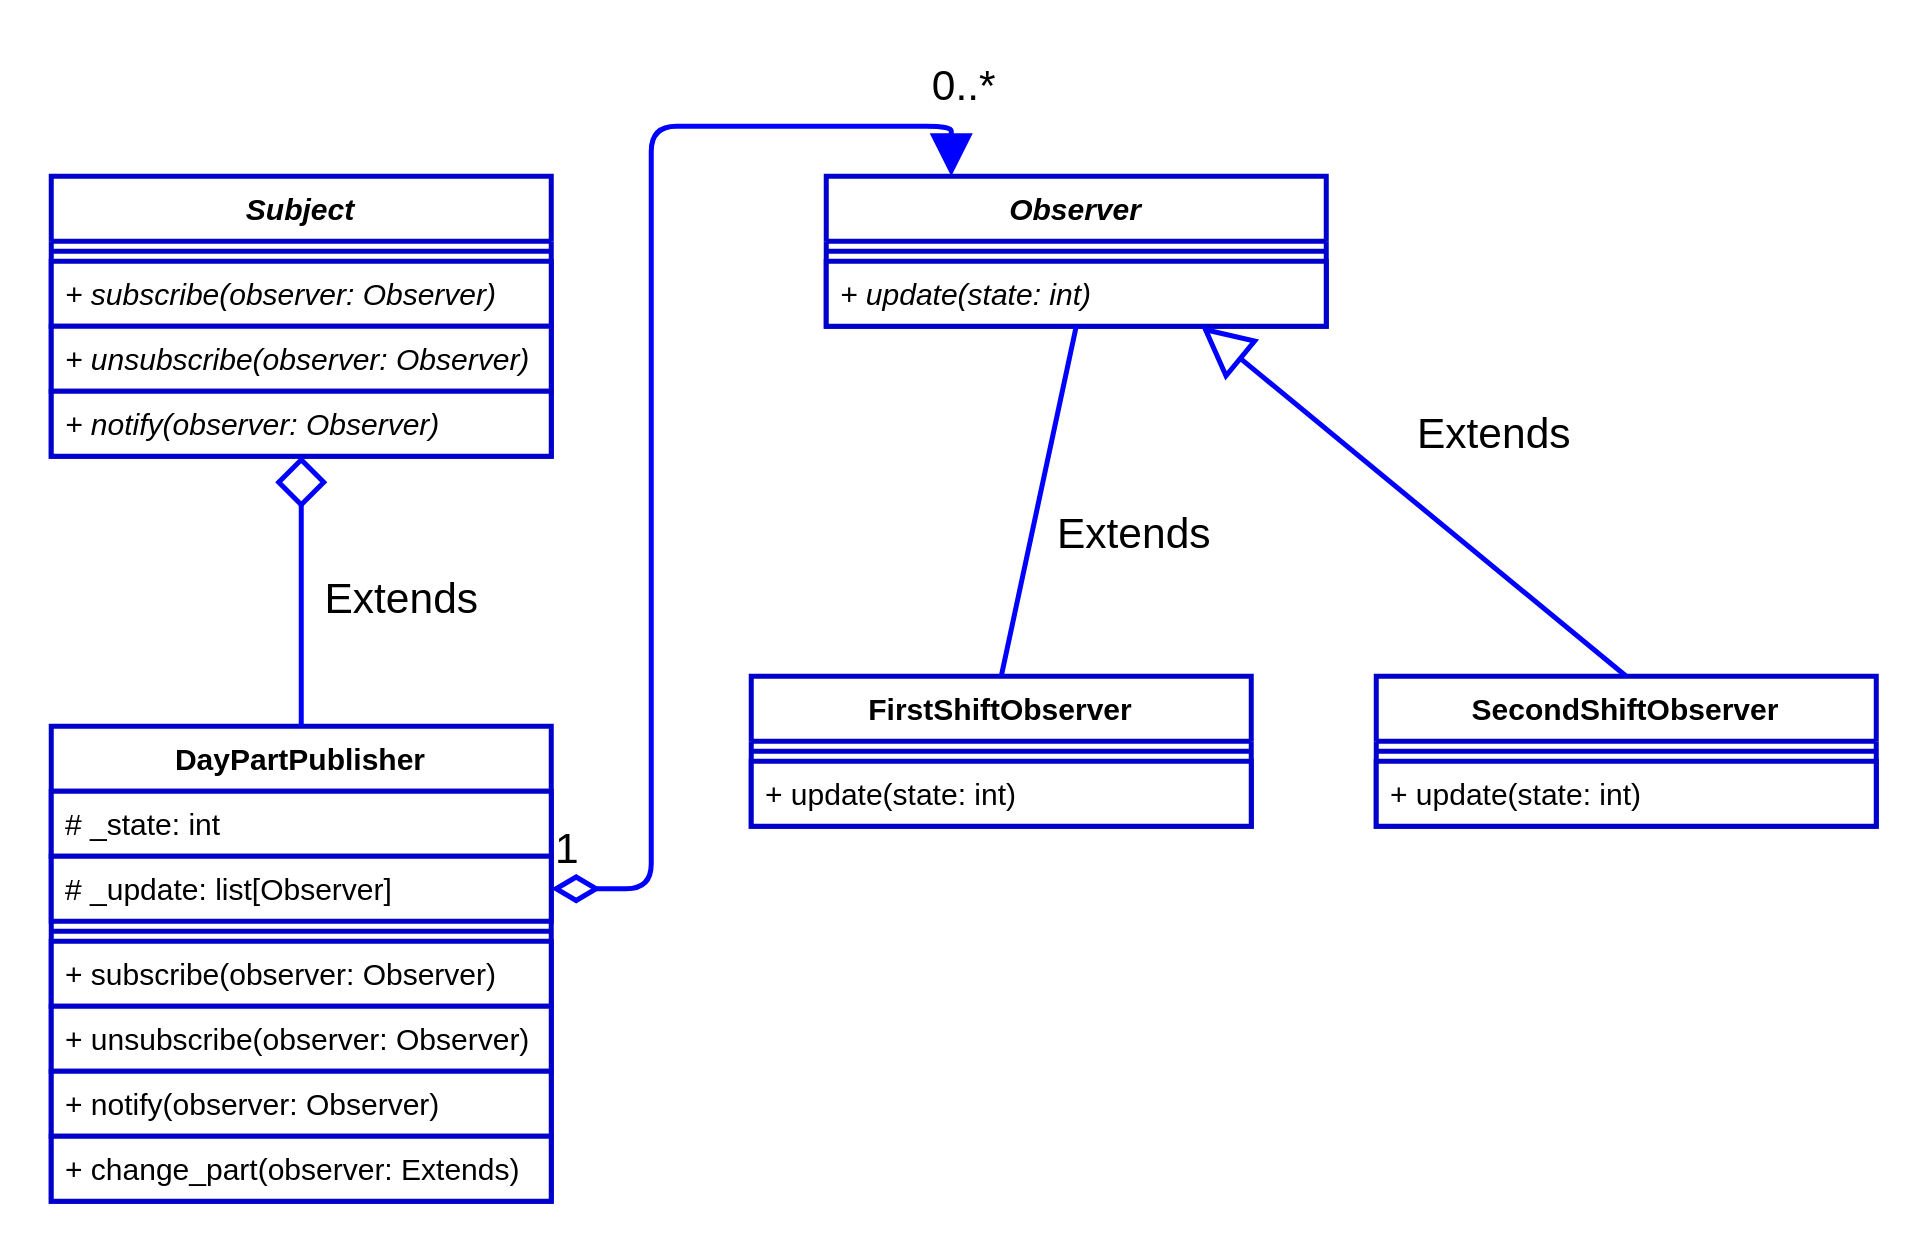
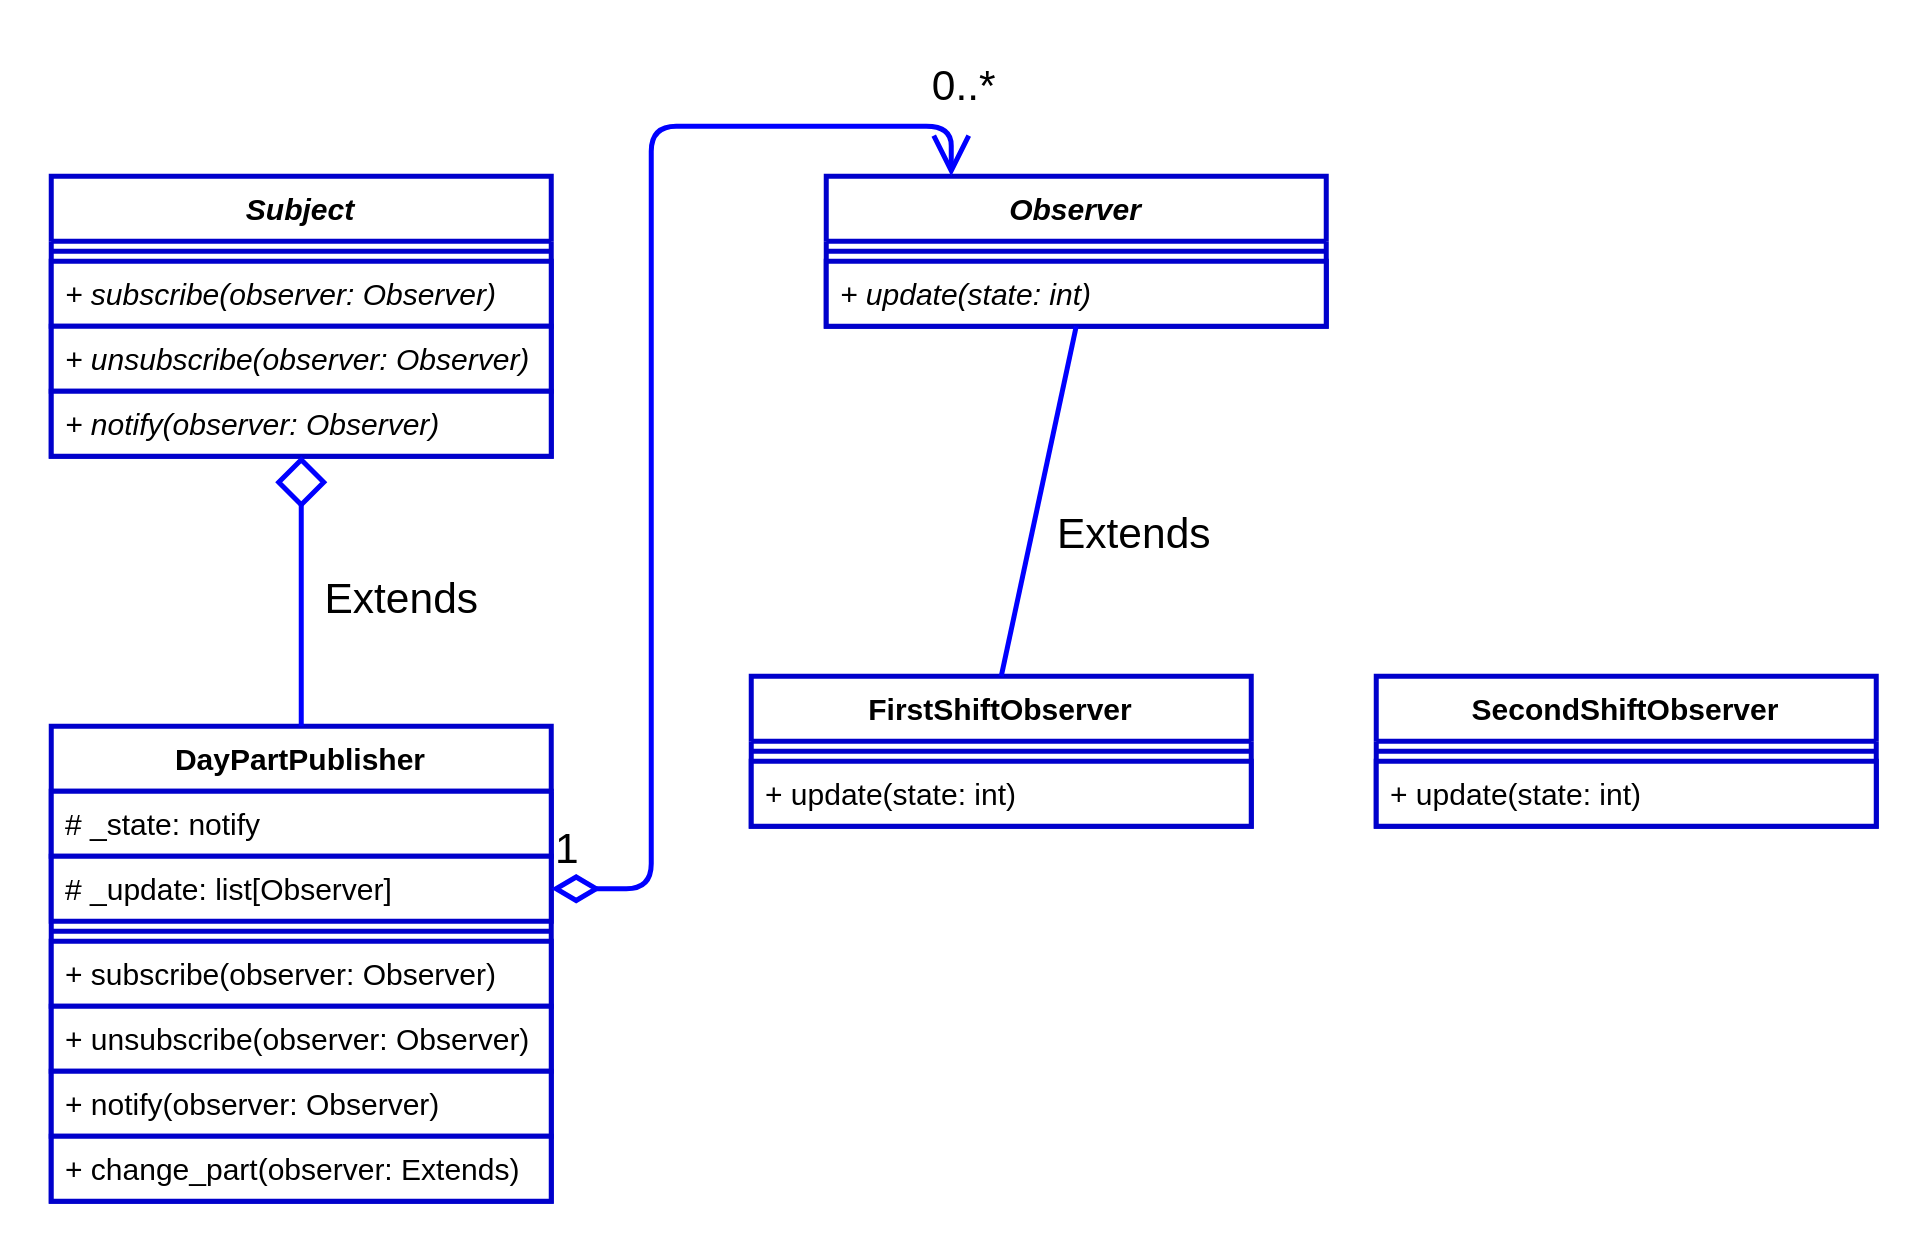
edge "Observer" -- "# _update: list[Observer]": arrowhead block -> open
edge "SecondShiftObserver" -> "Observer": removed, label "Extends"
node "# _state: int": label "# _state: int" -> "# _state: notify"
